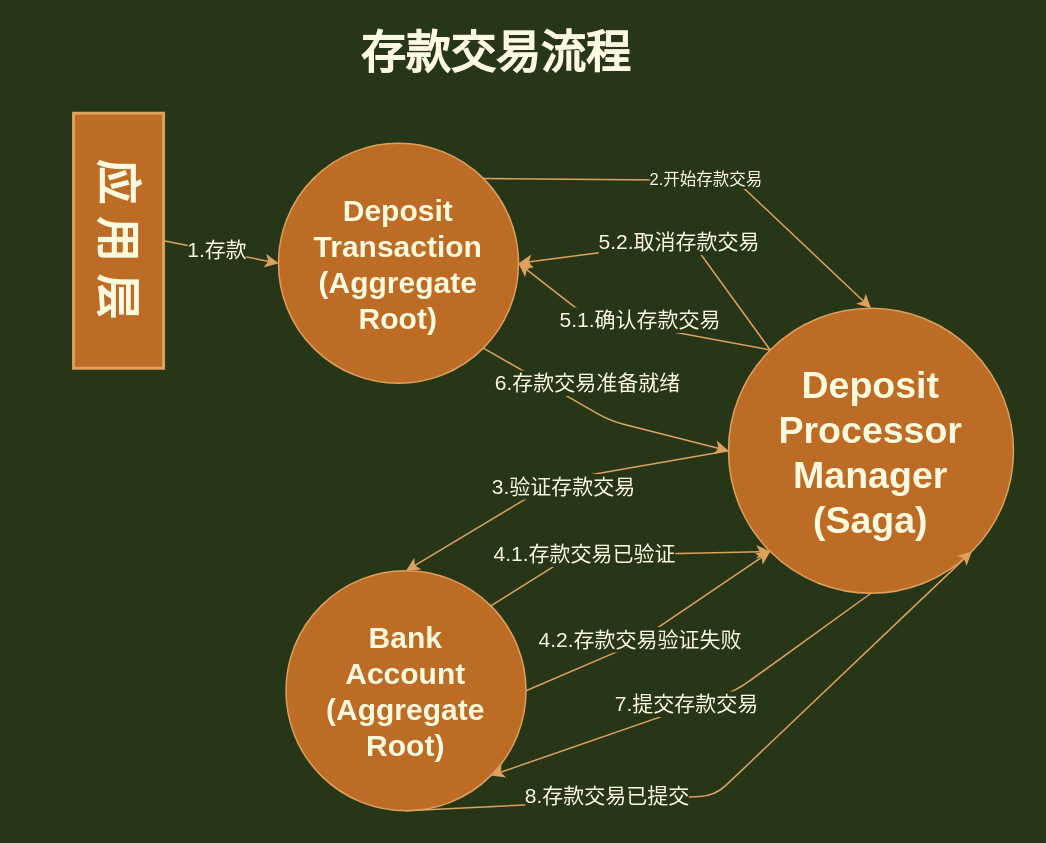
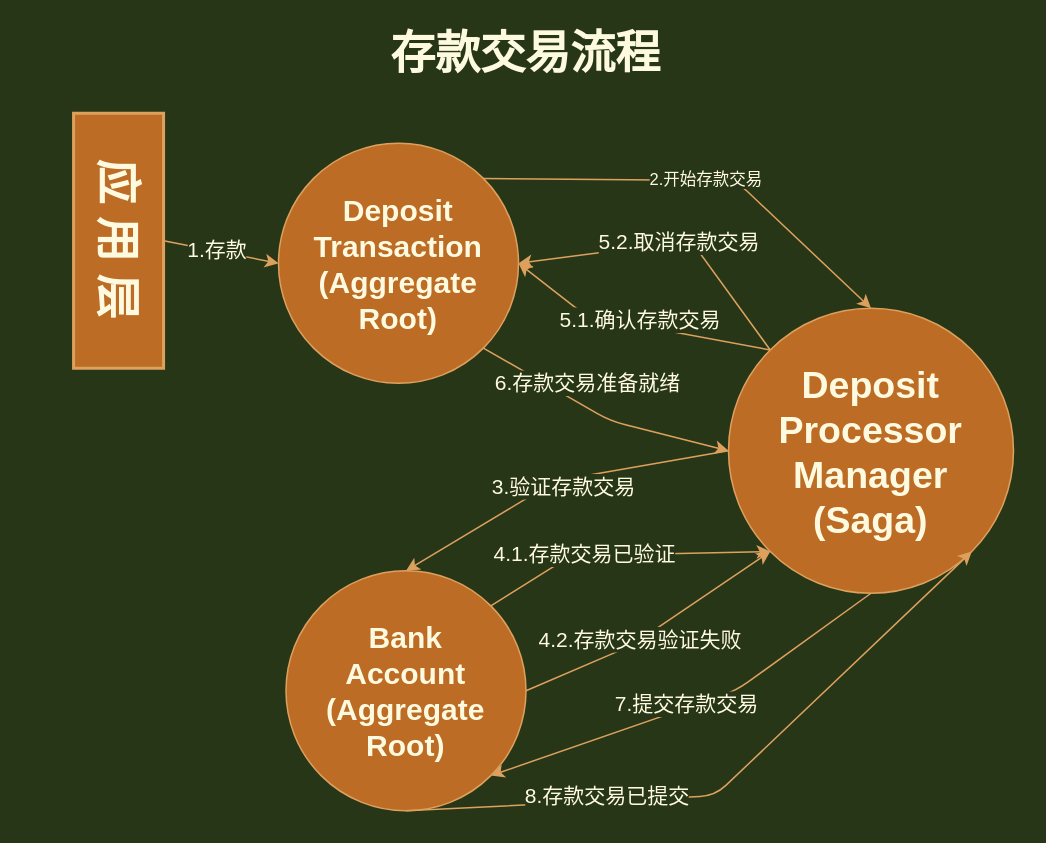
node "存款交易流程": moved (496, 53) -> (526, 53)
